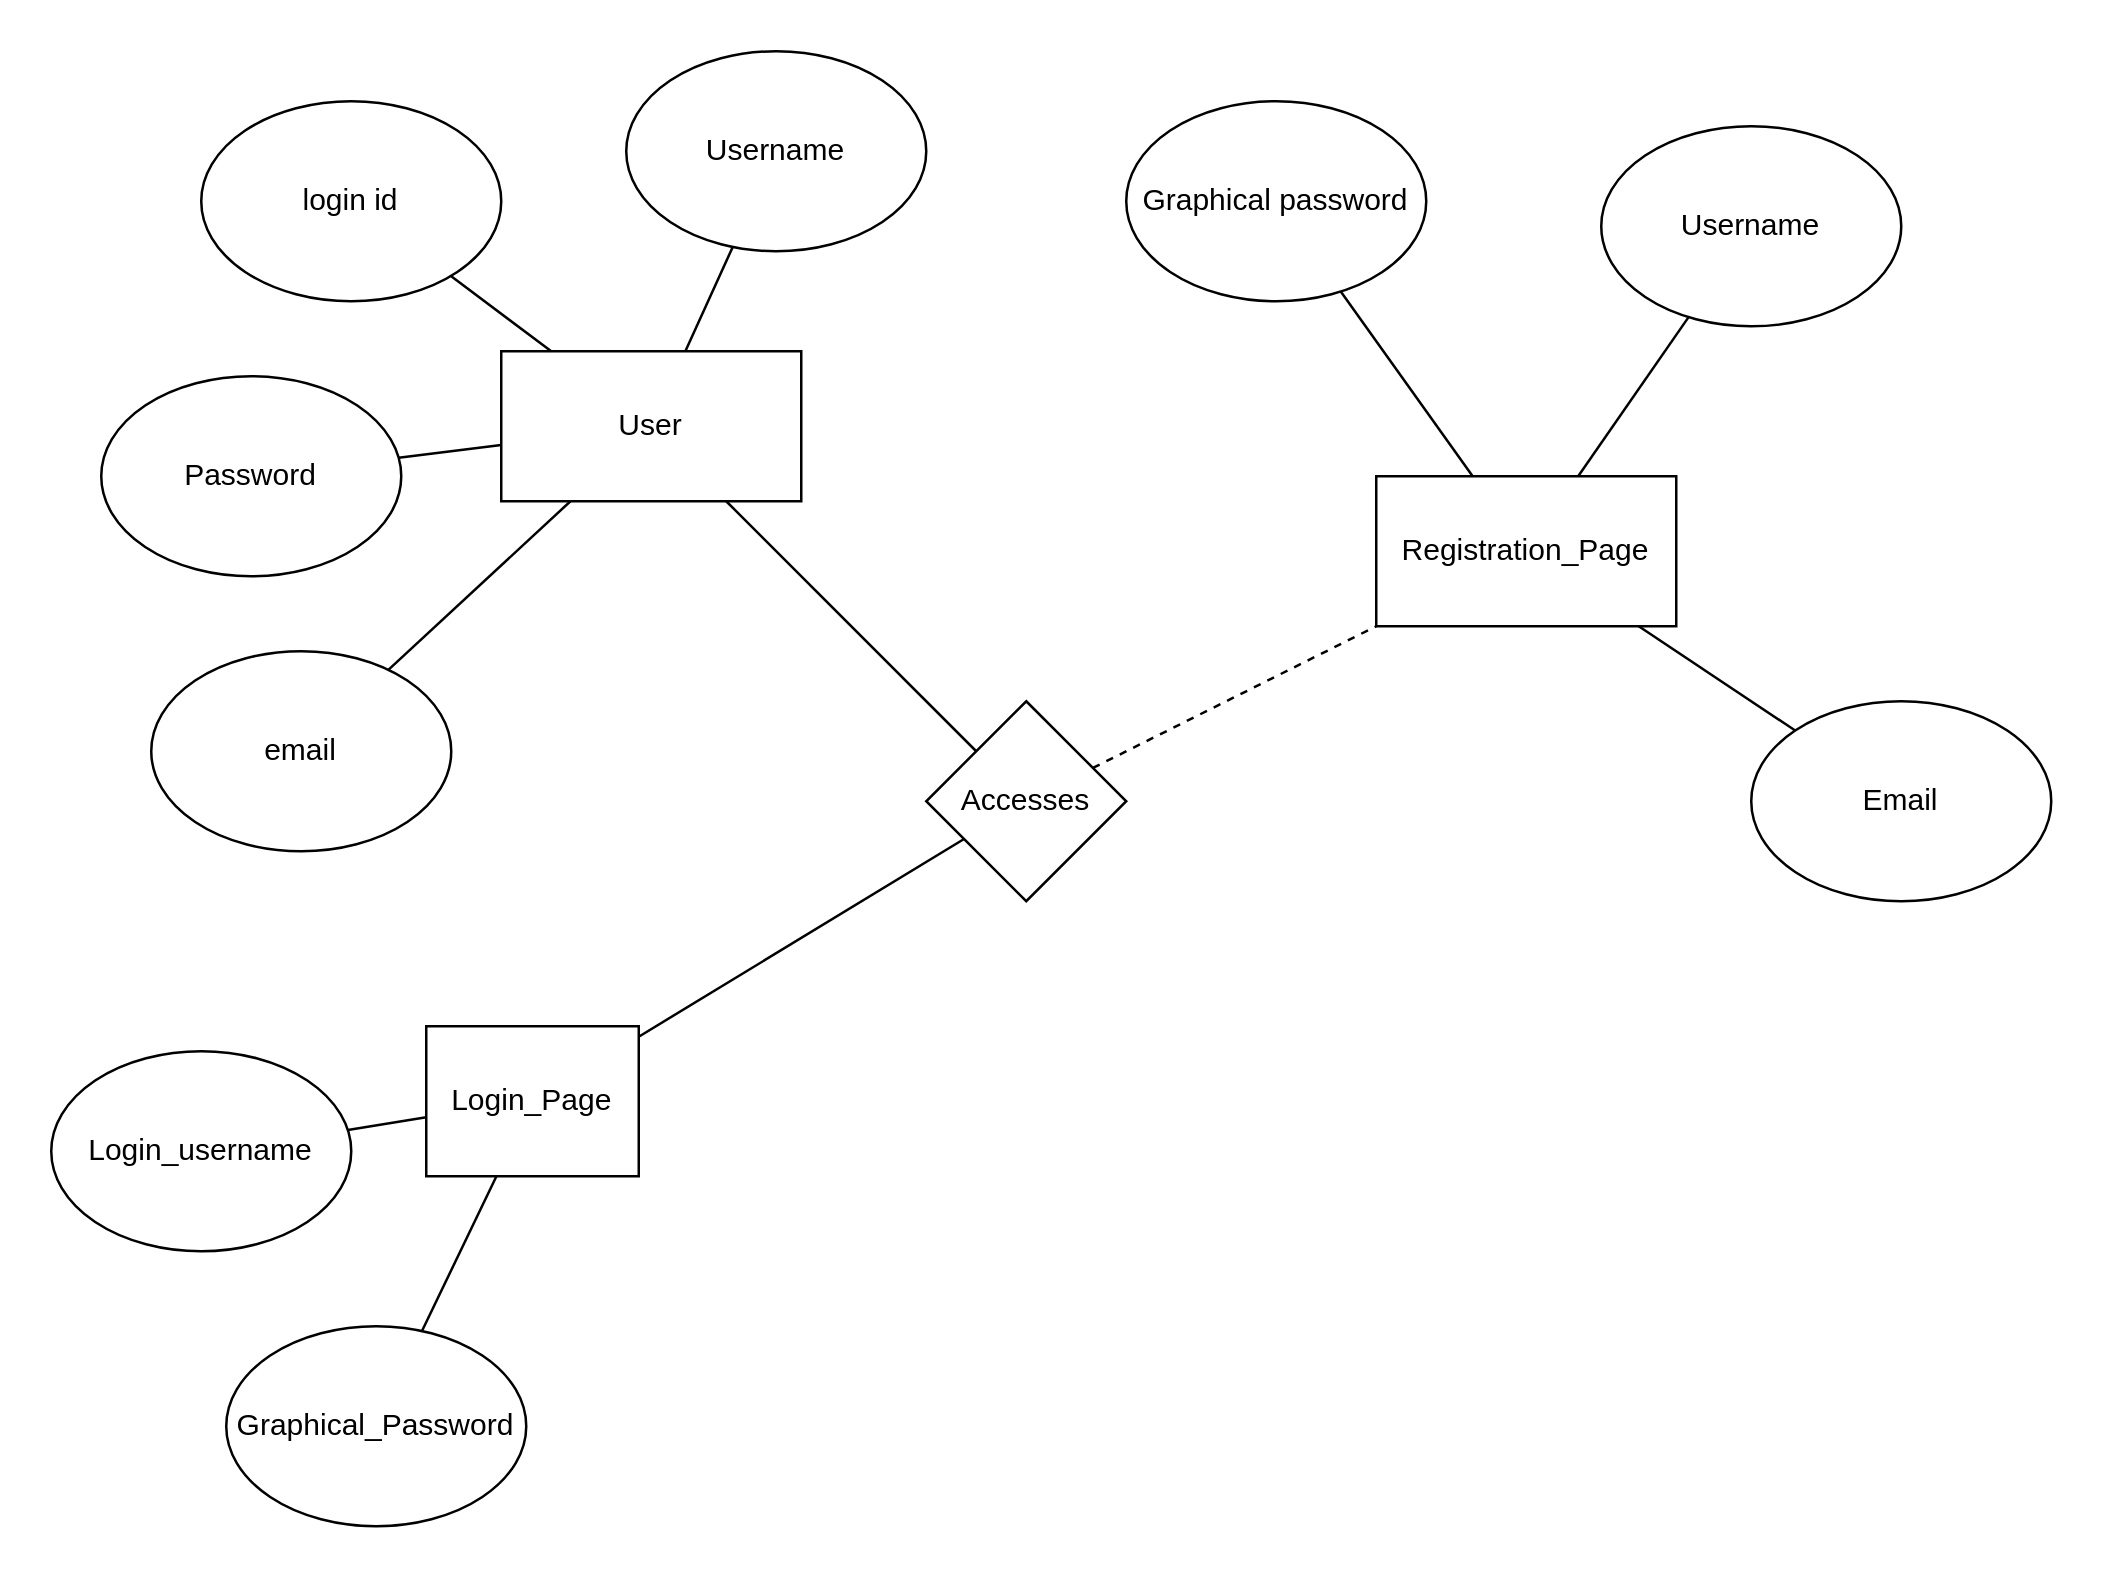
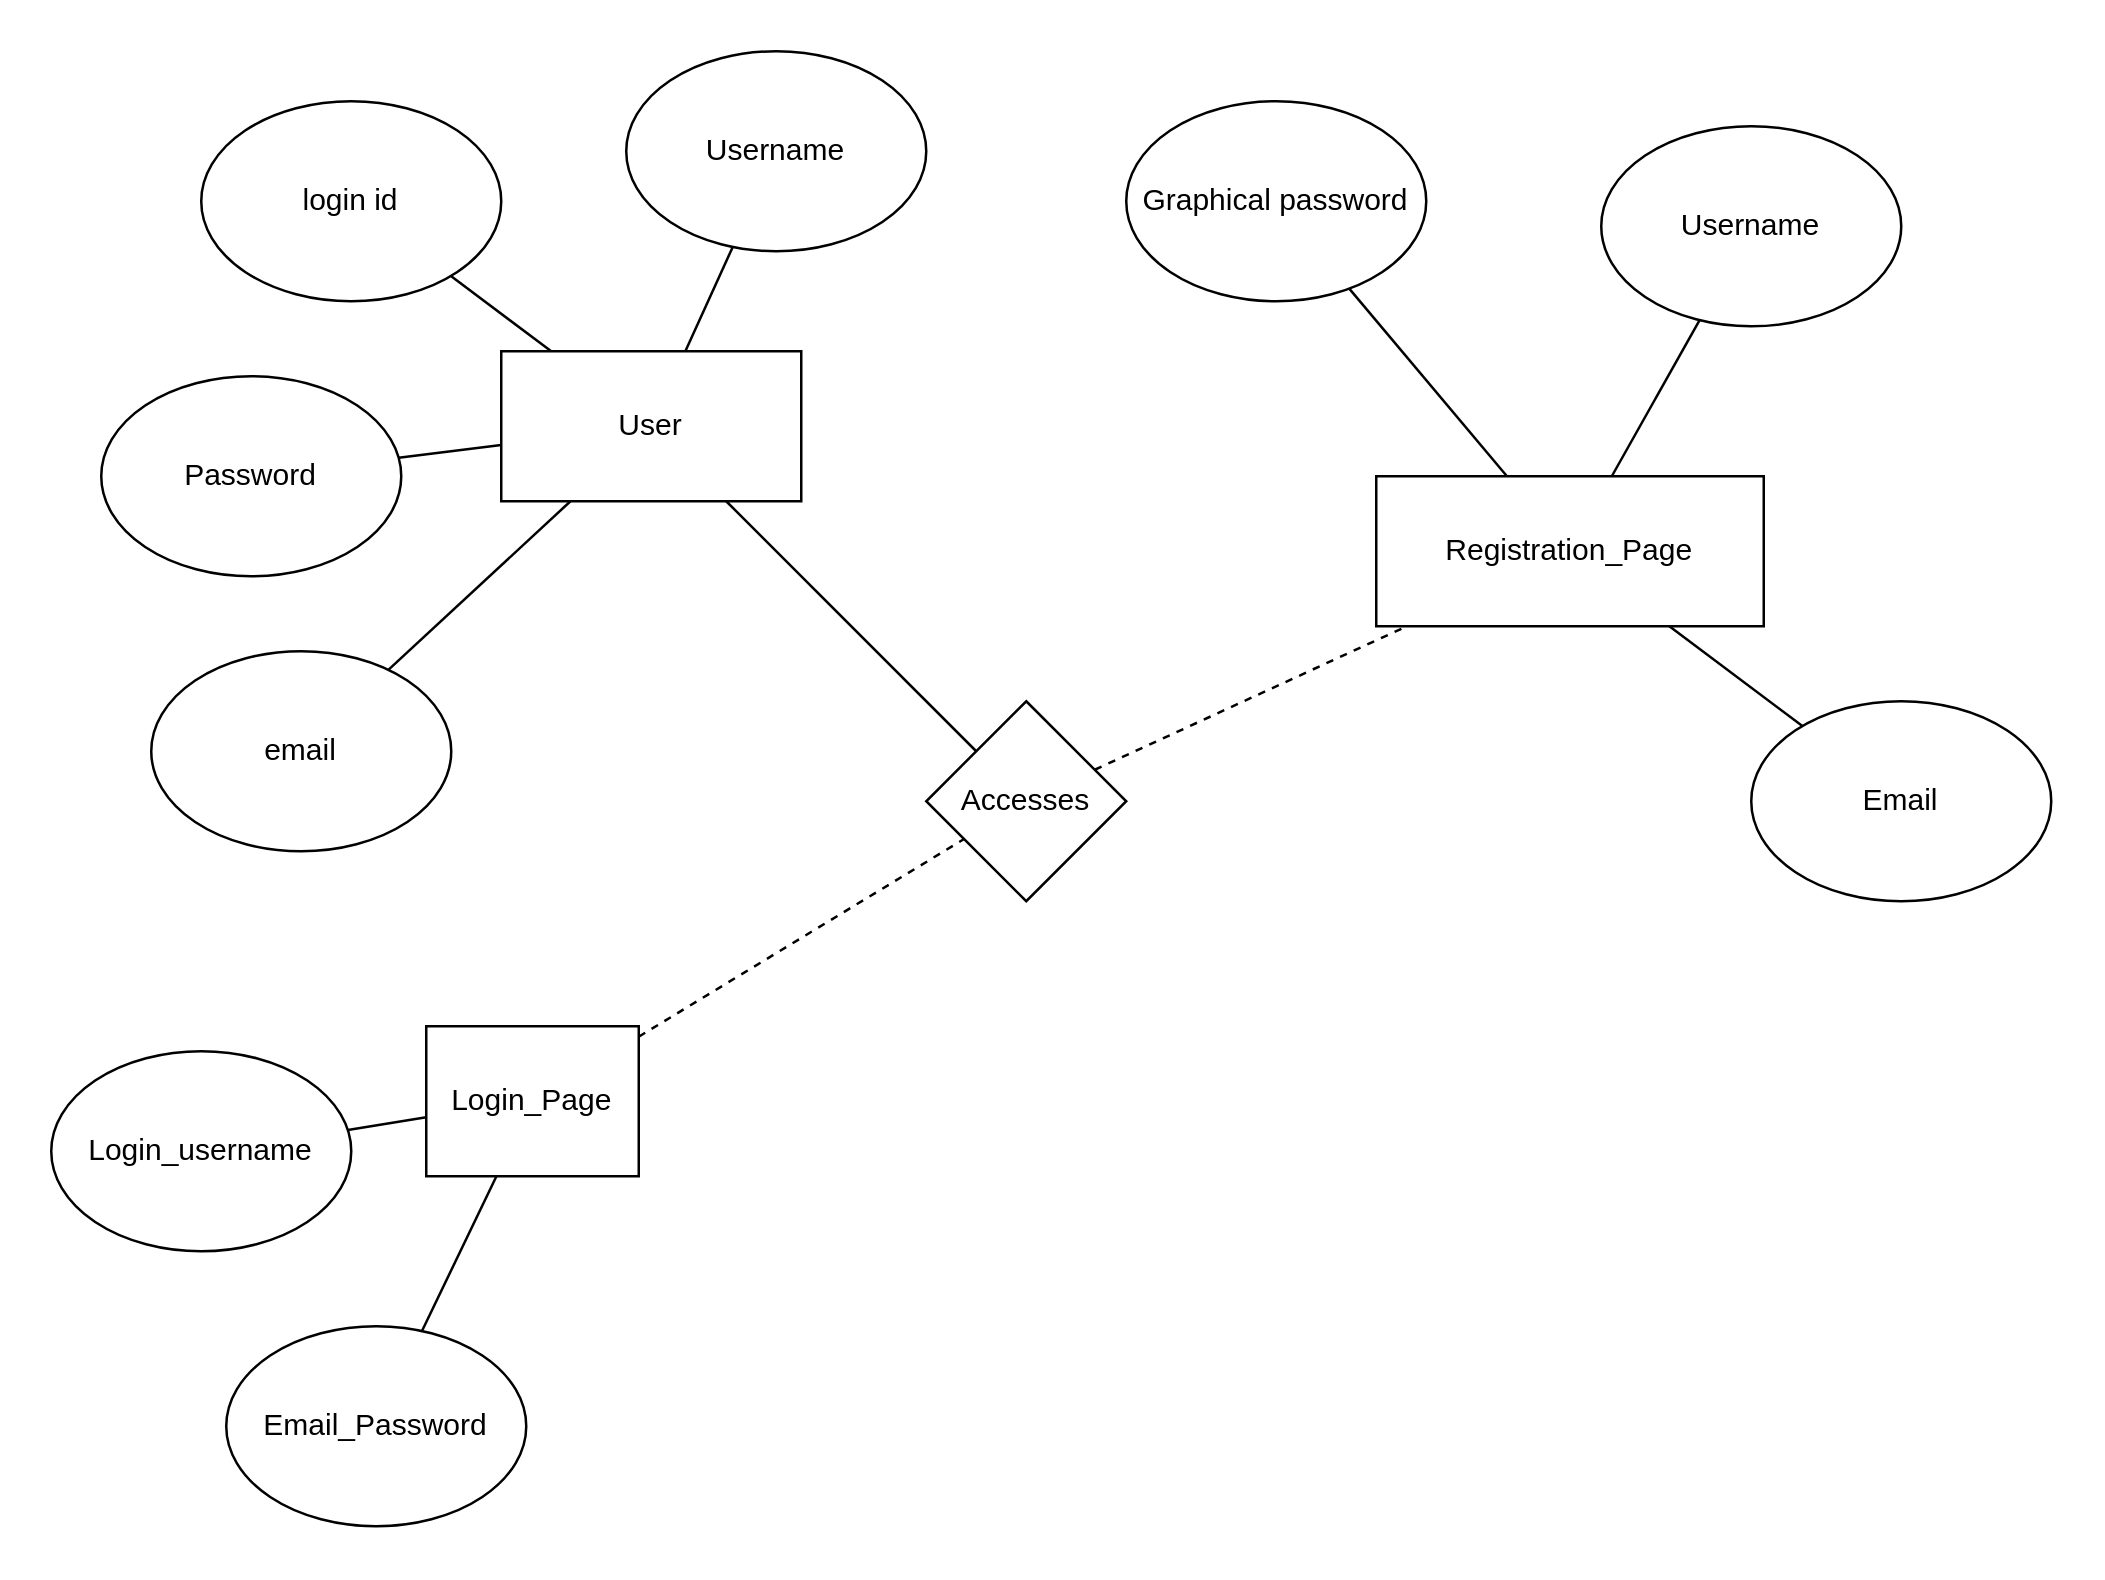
node "Registration_Page": size 300x150 -> 388x150
edge "Accesses" -- "Login_Page": style solid -> dashed
node "Graphical_Password": label "Graphical_Password" -> "Email_Password"
